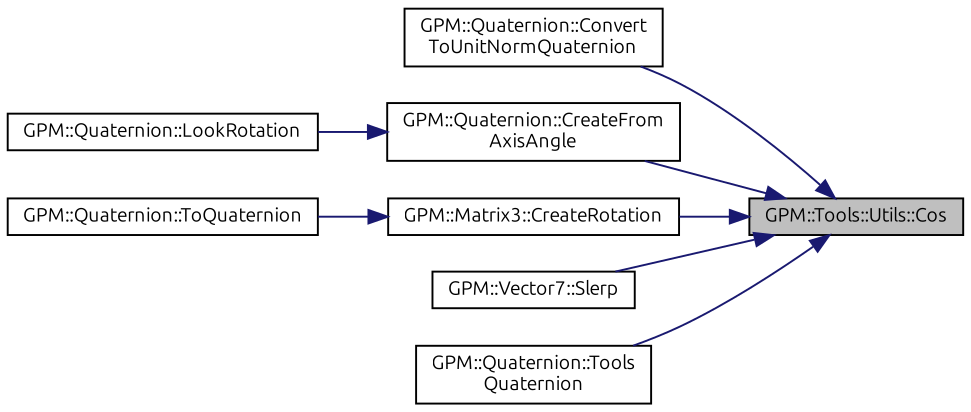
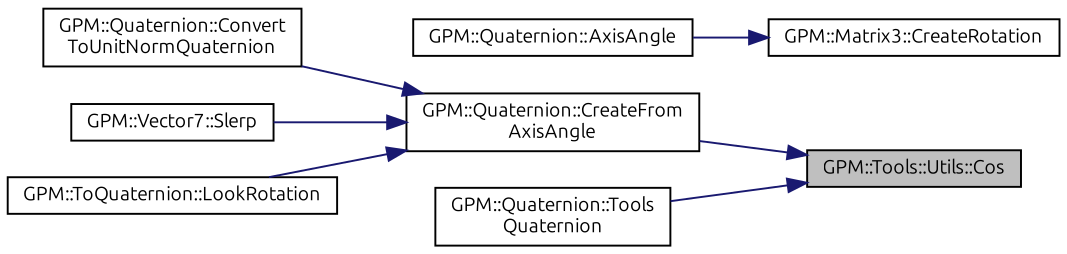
edge "GPM::Quaternion::Convert ToUnitNormQuaternion" -> "GPM::Tools::Utils::Cos": now "GPM::Quaternion::Convert ToUnitNormQuaternion" -> "GPM::Quaternion::CreateFrom AxisAngle"
node "GPM::Quaternion::LookRotation": label "GPM::Quaternion::LookRotation" -> "GPM::ToQuaternion::LookRotation"
node "GPM::Quaternion::ToQuaternion": label "GPM::Quaternion::ToQuaternion" -> "GPM::Quaternion::AxisAngle"
edge "GPM::Matrix3::CreateRotation" -> "GPM::Tools::Utils::Cos": removed
edge "GPM::Vector7::Slerp" -> "GPM::Tools::Utils::Cos": now "GPM::Vector7::Slerp" -> "GPM::Quaternion::CreateFrom AxisAngle"
